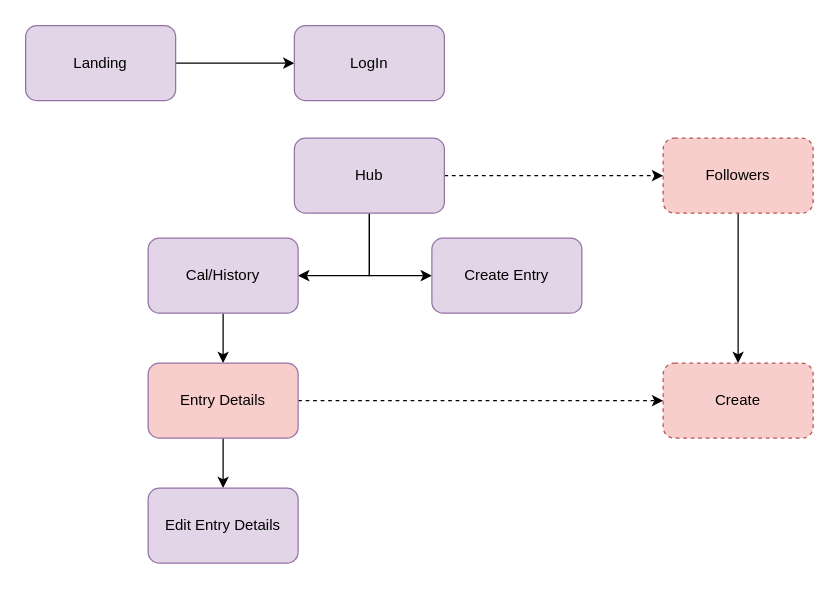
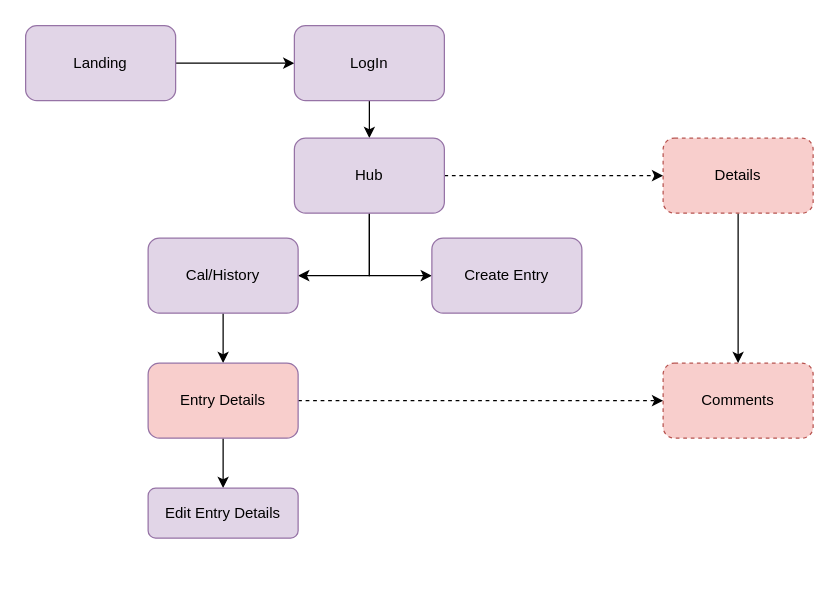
edge "LogIn" -> "Hub": added
node "Followers": label "Followers" -> "Details"
node "Create": label "Create" -> "Comments"
node "Edit Entry Details": size 150x75 -> 150x50
